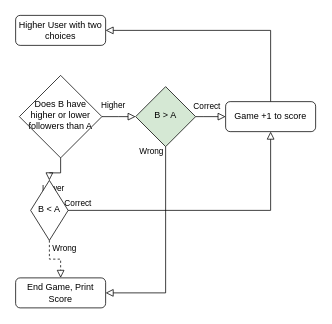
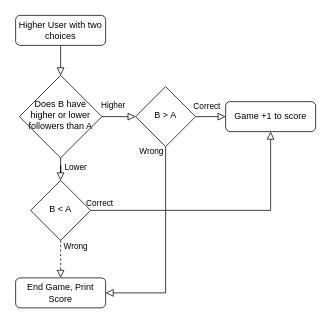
edge "Game +1 to score" -> "Higher User with two choices": removed
edge "Higher User with two choices" -> "Does B have higher or lower followers than A": added
node "B > A": fillcolor #d5e8d4 -> #ffffff
node "B < A": size 38x60 -> 60x60
